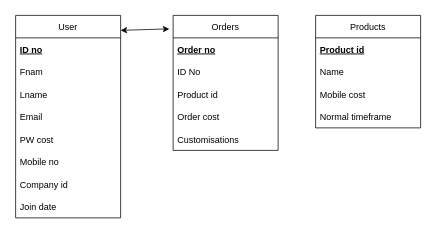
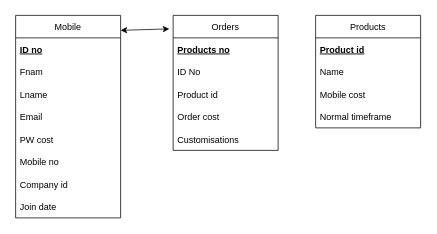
node "User": label "User" -> "Mobile"
node "Order no": label "Order no" -> "Products no"
